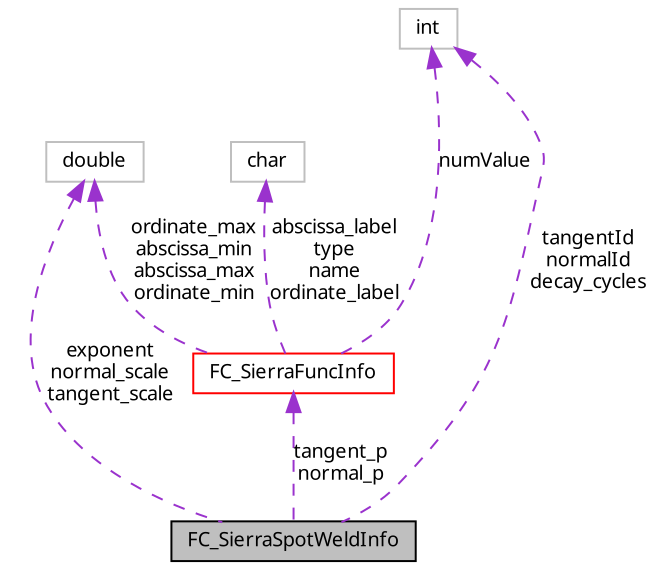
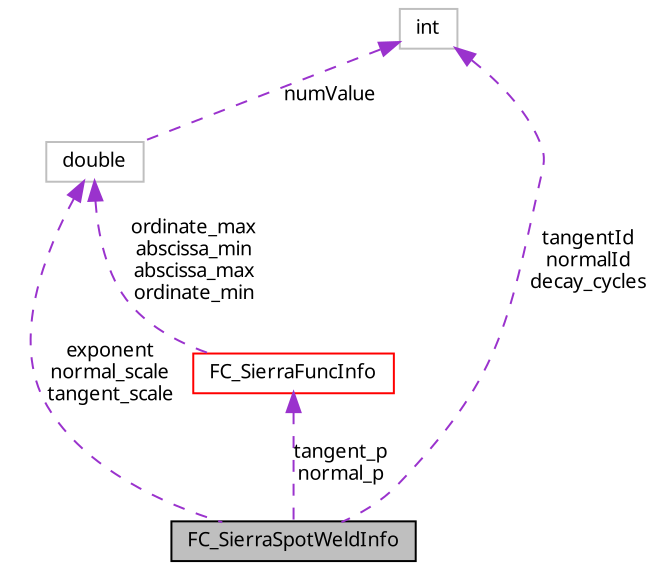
node "char": removed
edge "FC_SierraFuncInfo" -> "int": now "double" -> "int"
